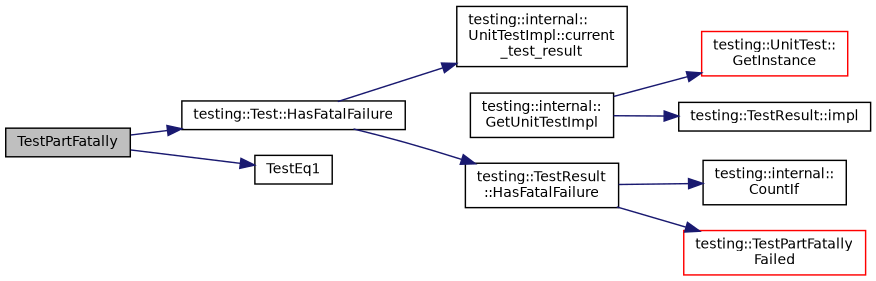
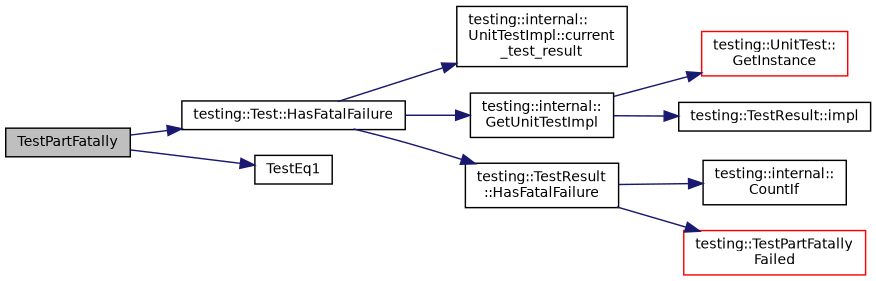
edge "testing::Test::HasFatalFailure" -> "testing::internal:: GetUnitTestImpl": added
